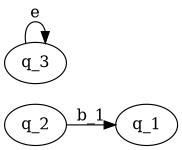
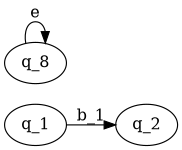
node "q_3": label "q_3" -> "q_8"
edge "q_2" -> "q_1": reversed
